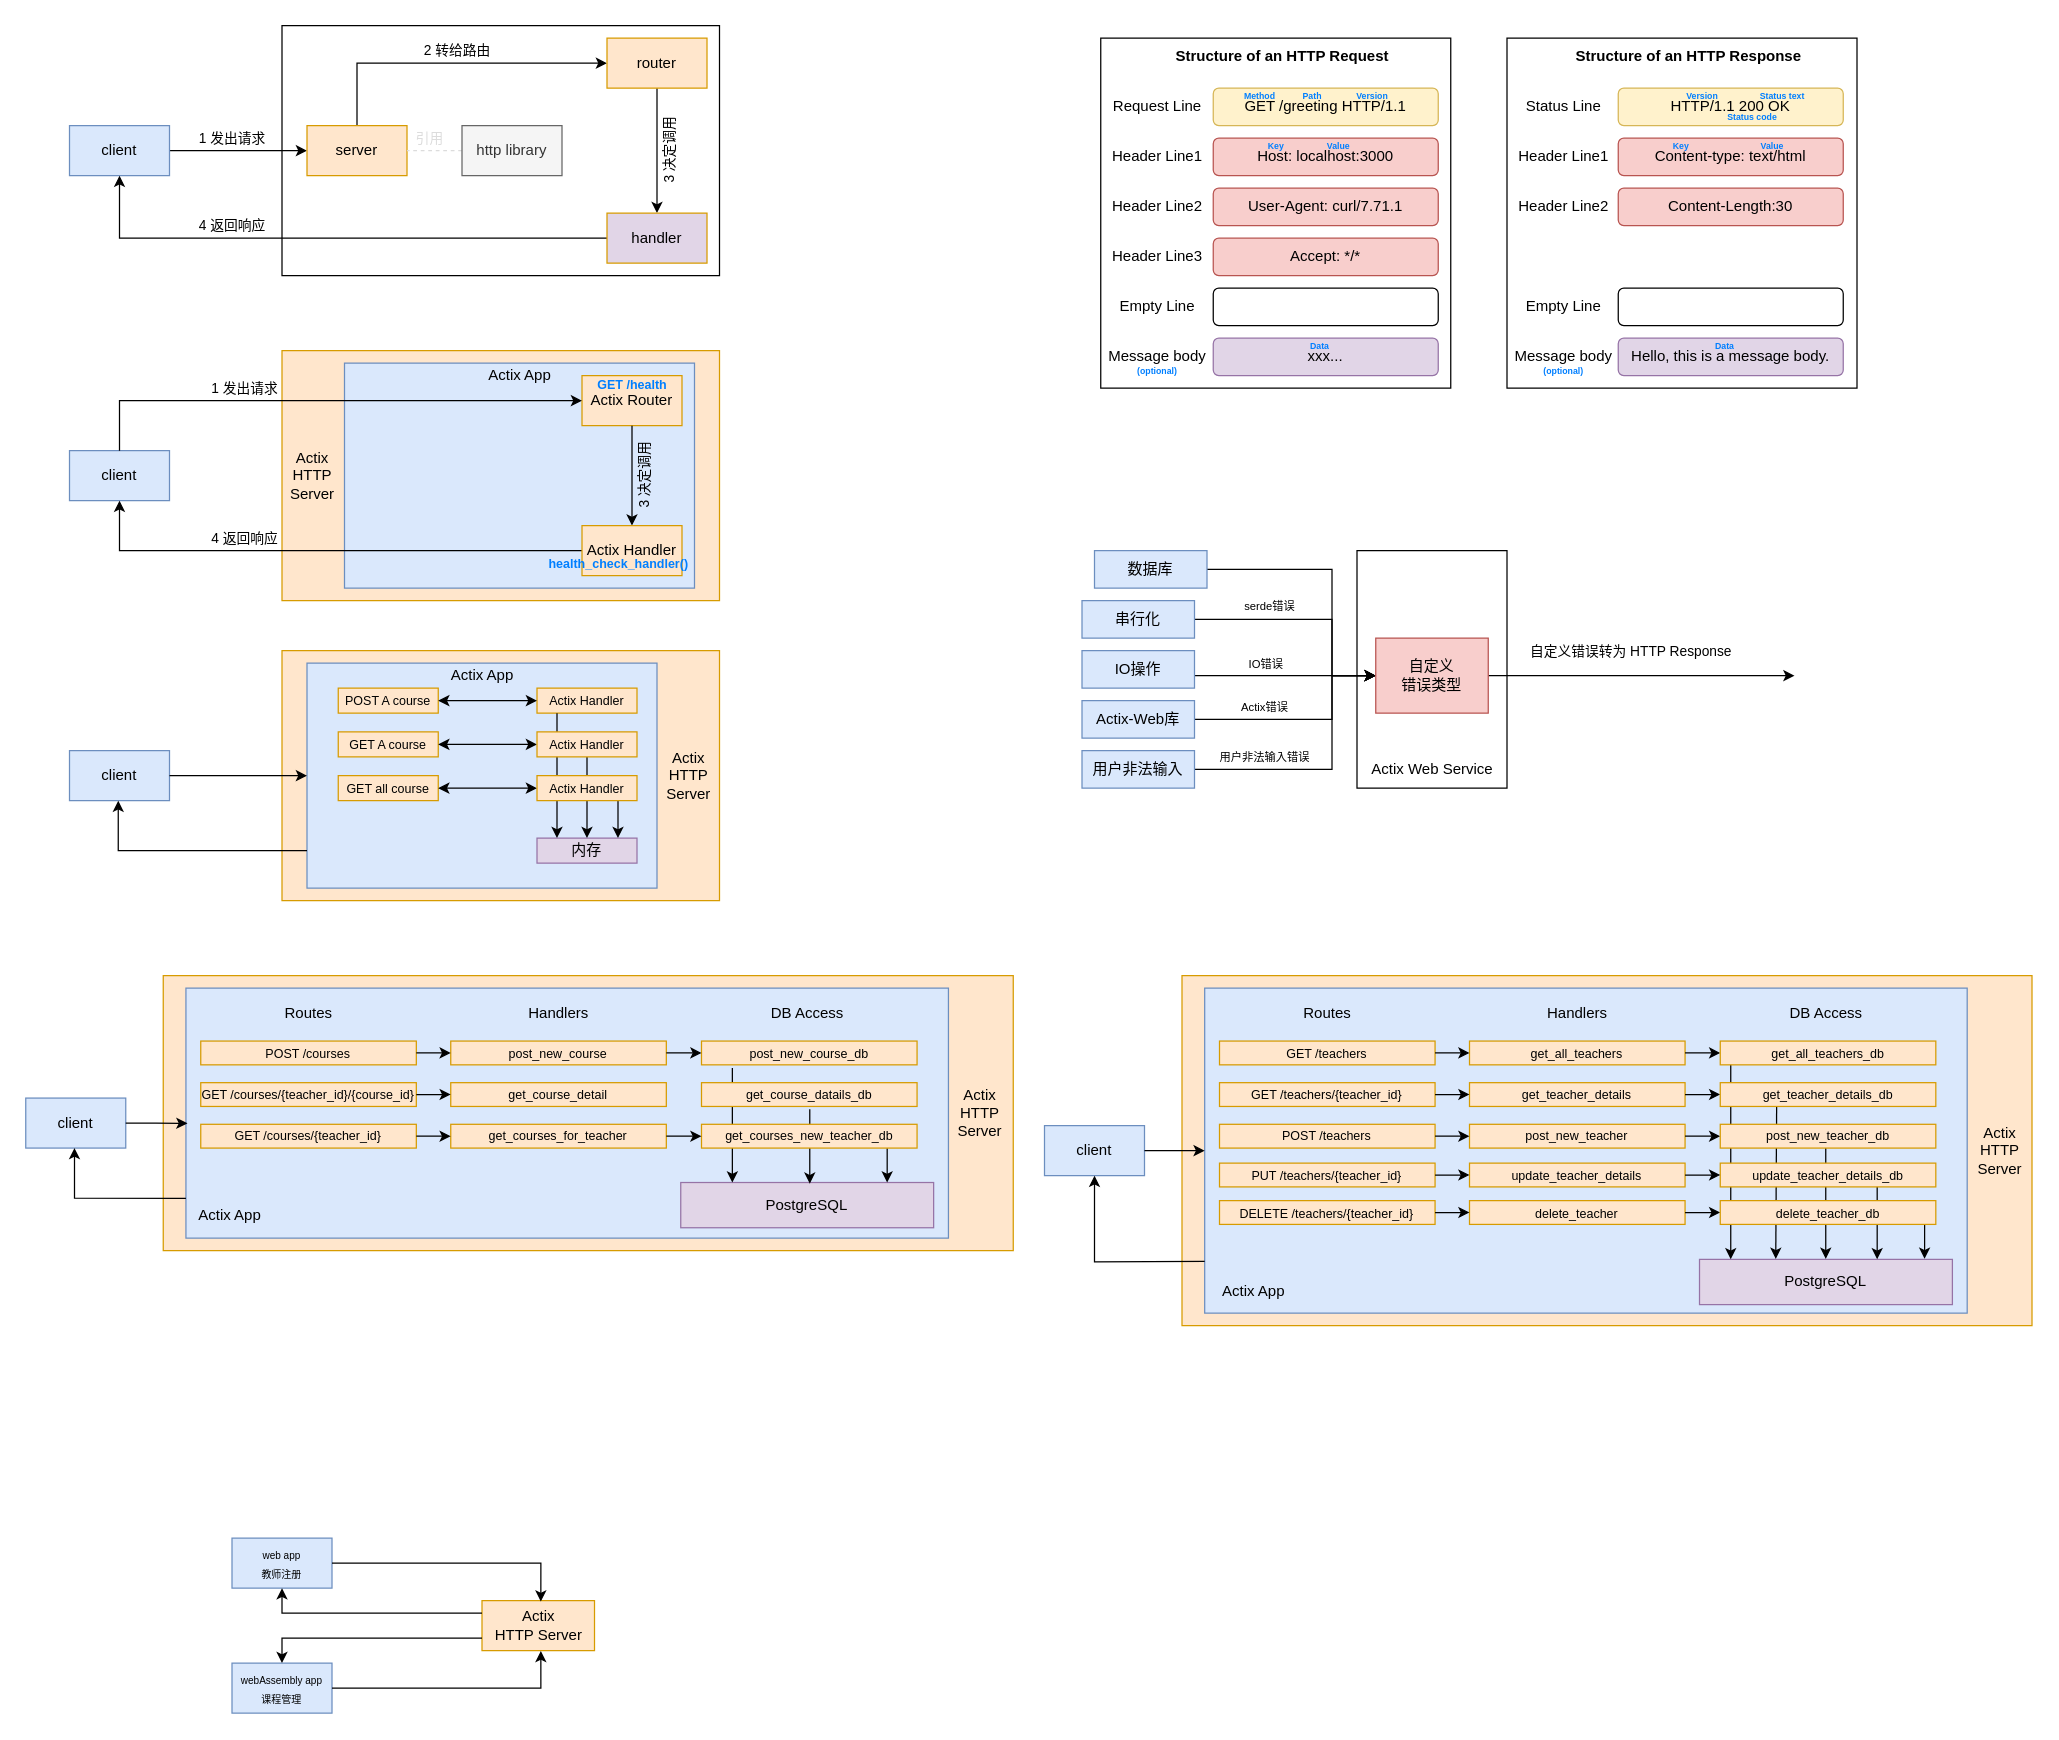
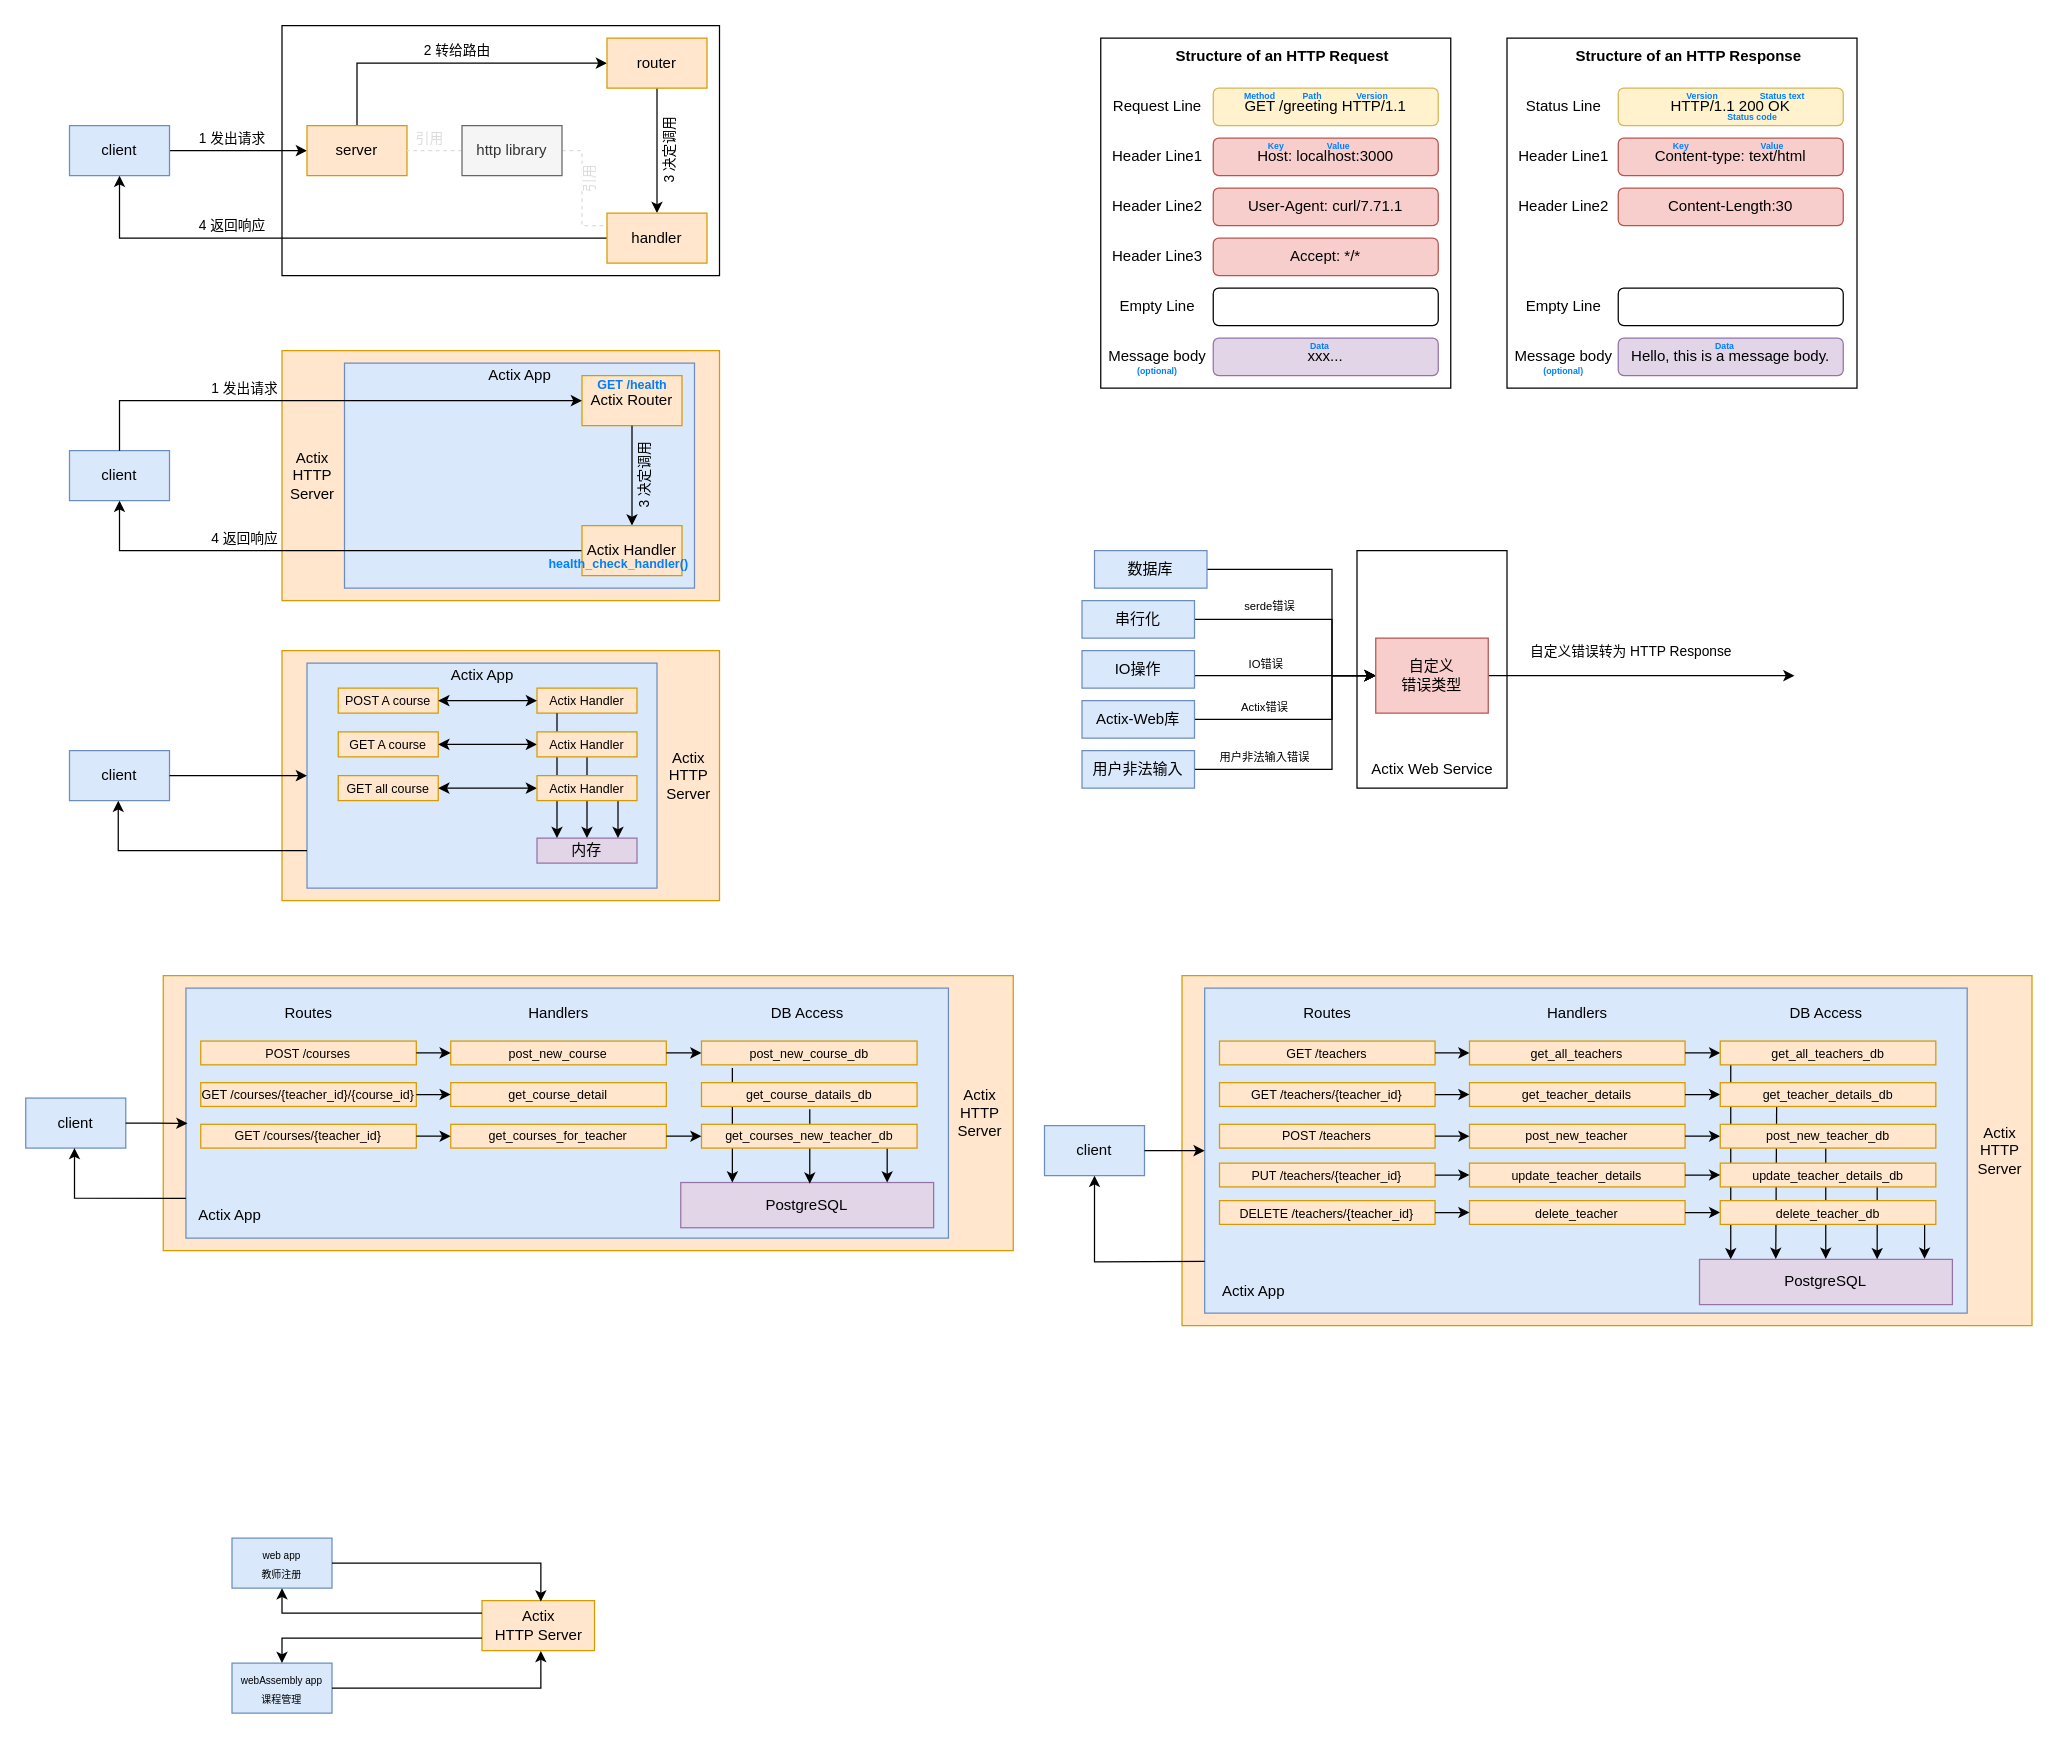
edge "http library" -- "handler": added, label "引用"
node "handler": fillcolor #e1d5e7 -> #ffe6cc
